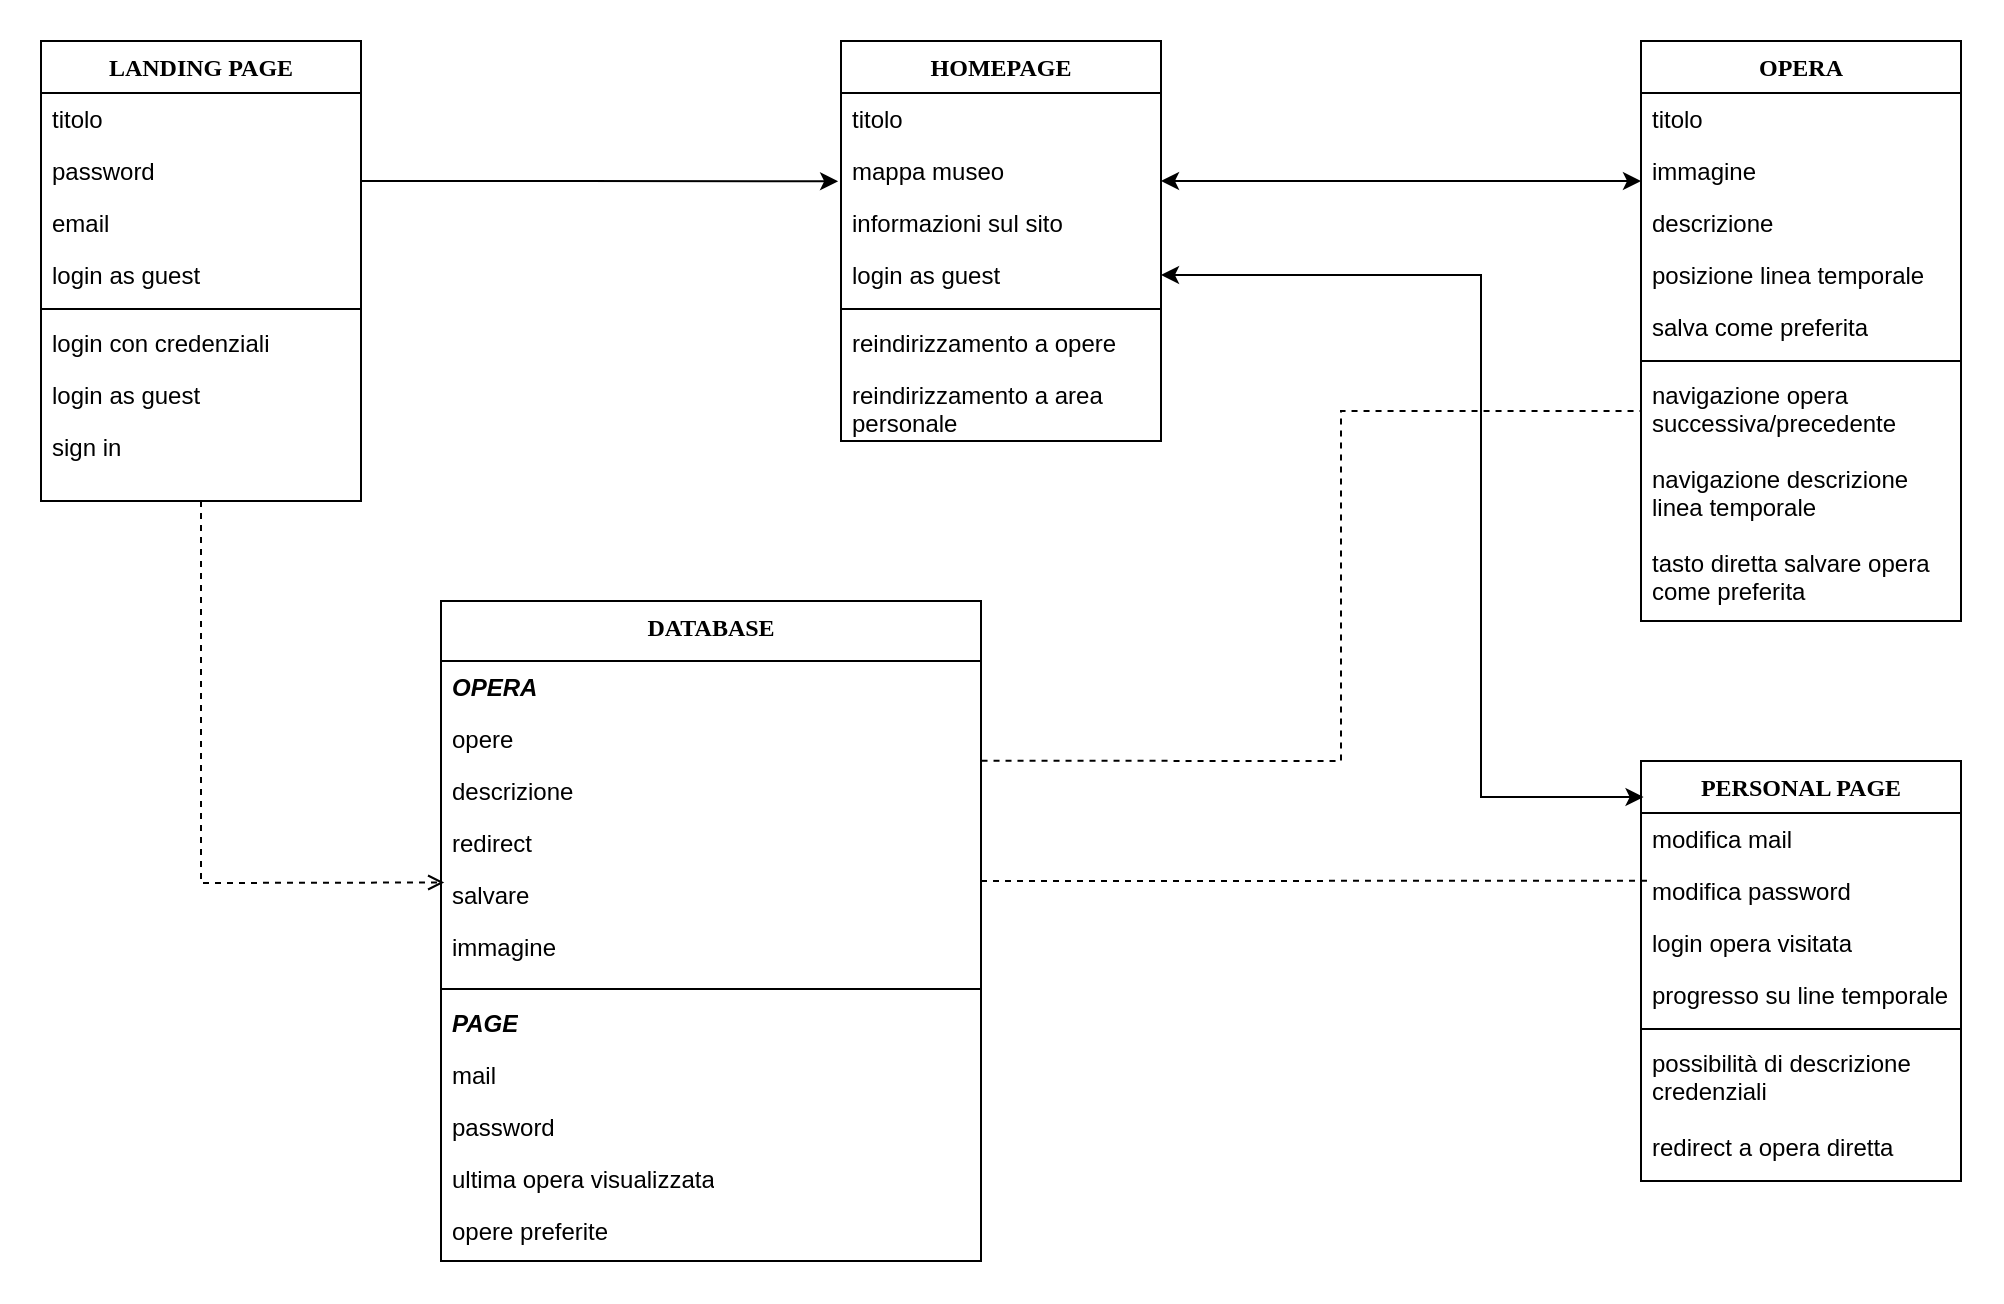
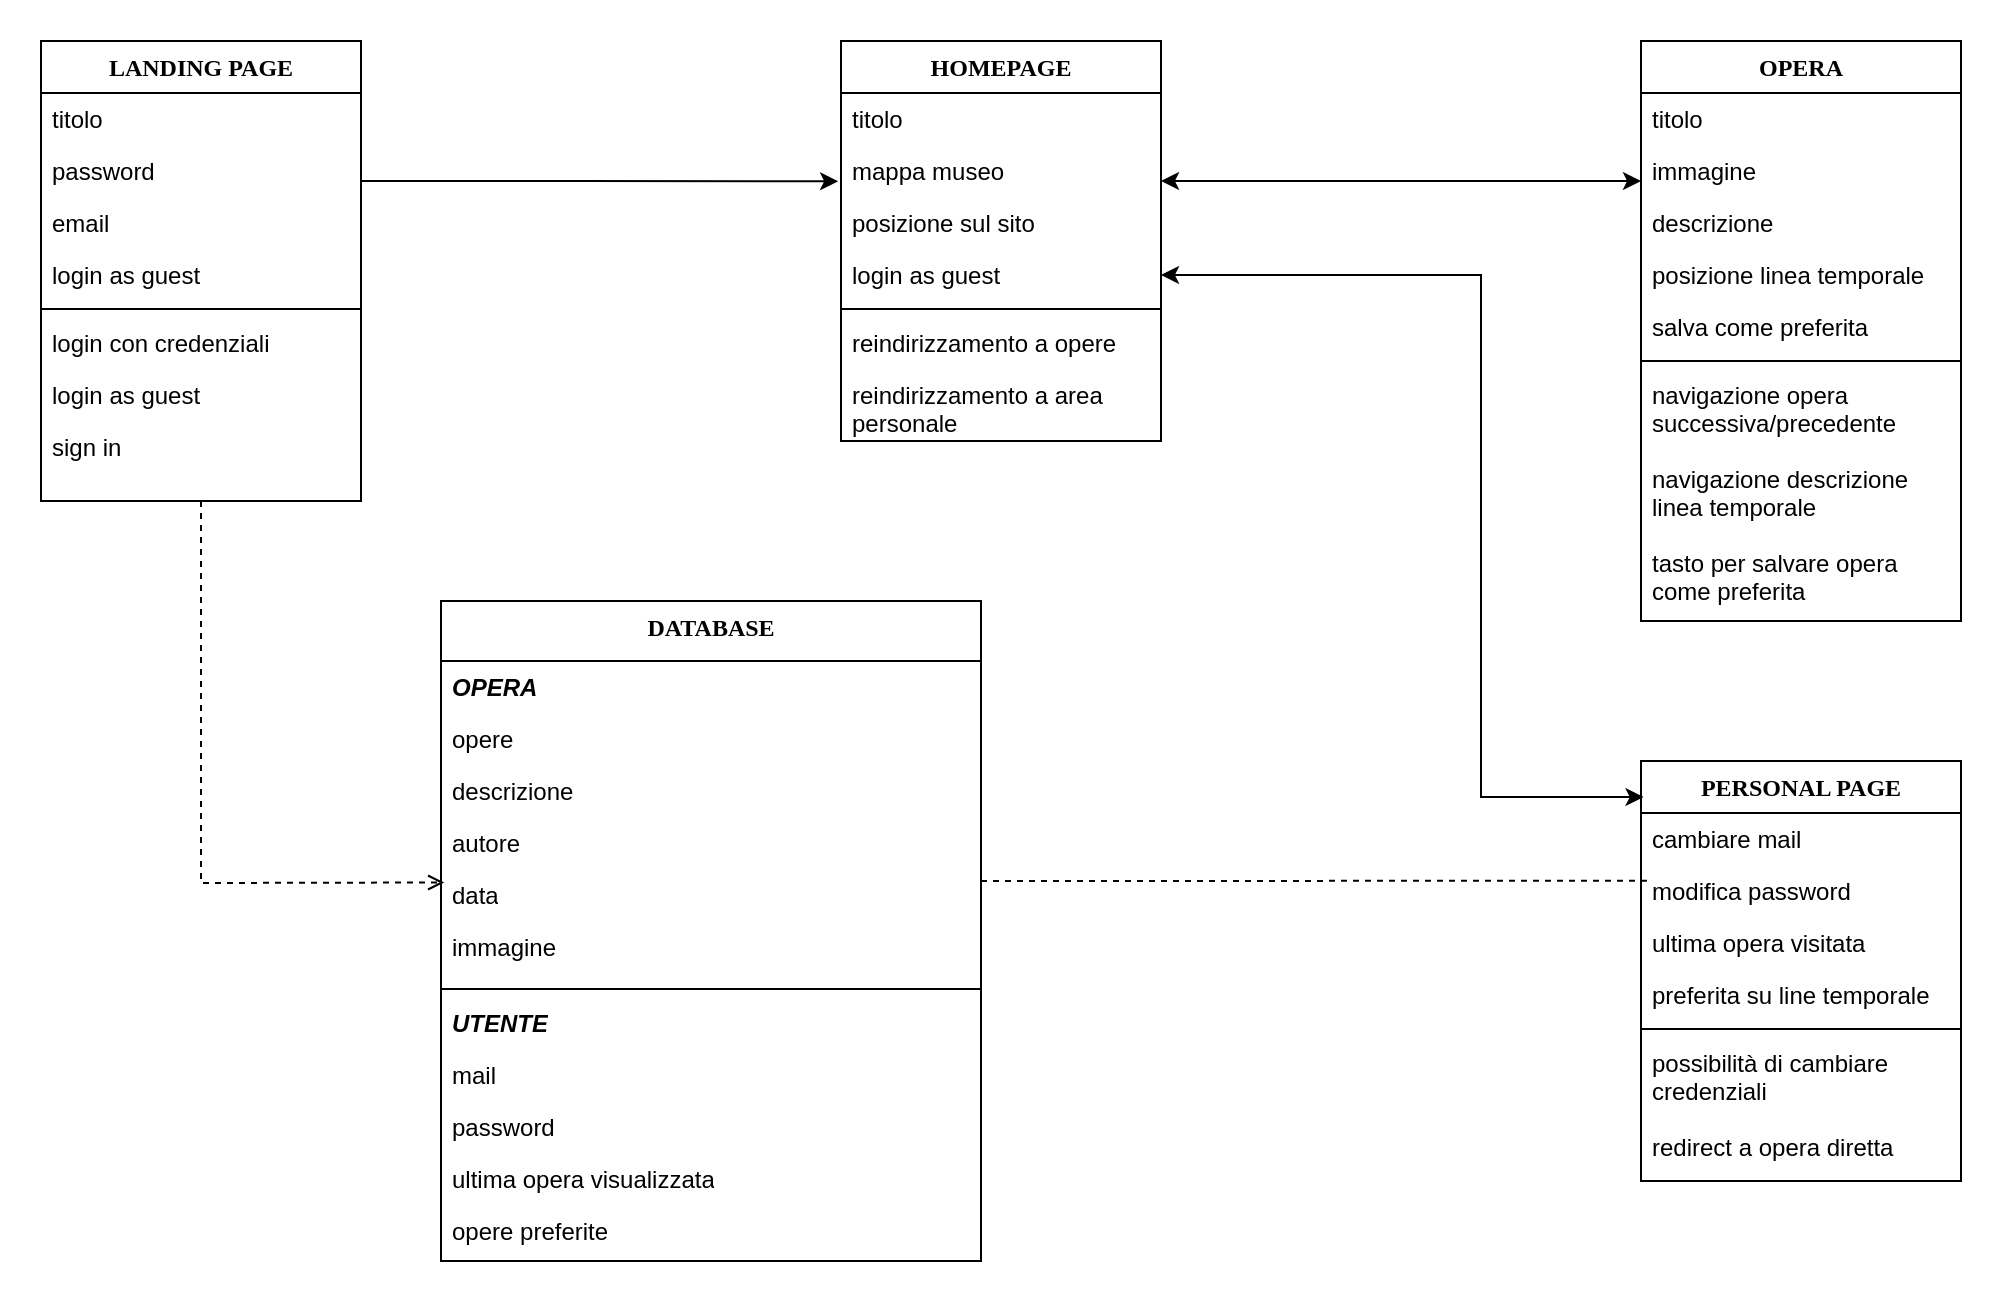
node "informazioni sul sito": label "informazioni sul sito" -> "posizione sul sito"
node "tasto diretta salvare opera come preferita": label "tasto diretta salvare opera come preferita" -> "tasto per salvare opera come preferita"
edge "navigazione opera successiva/precedente" -- "opere": removed
node "modifica mail": label "modifica mail" -> "cambiare mail"
node "redirect": label "redirect" -> "autore"
node "salvare": label "salvare" -> "data"
node "login opera visitata": label "login opera visitata" -> "ultima opera visitata"
node "progresso su line temporale": label "progresso su line temporale" -> "preferita su line temporale"
node "PAGE": label "PAGE" -> "UTENTE"
node "possibilità di descrizione credenziali": label "possibilità di descrizione credenziali" -> "possibilità di cambiare credenziali"
